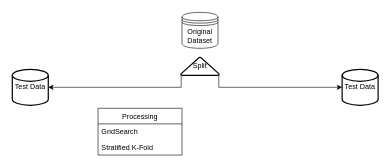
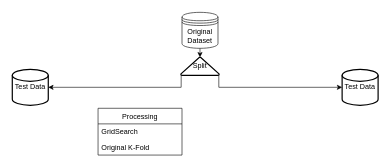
edge "Original Dataset" -> "Split": added
node "Stratified K-Fold": label "Stratified K-Fold" -> "Original K-Fold"
